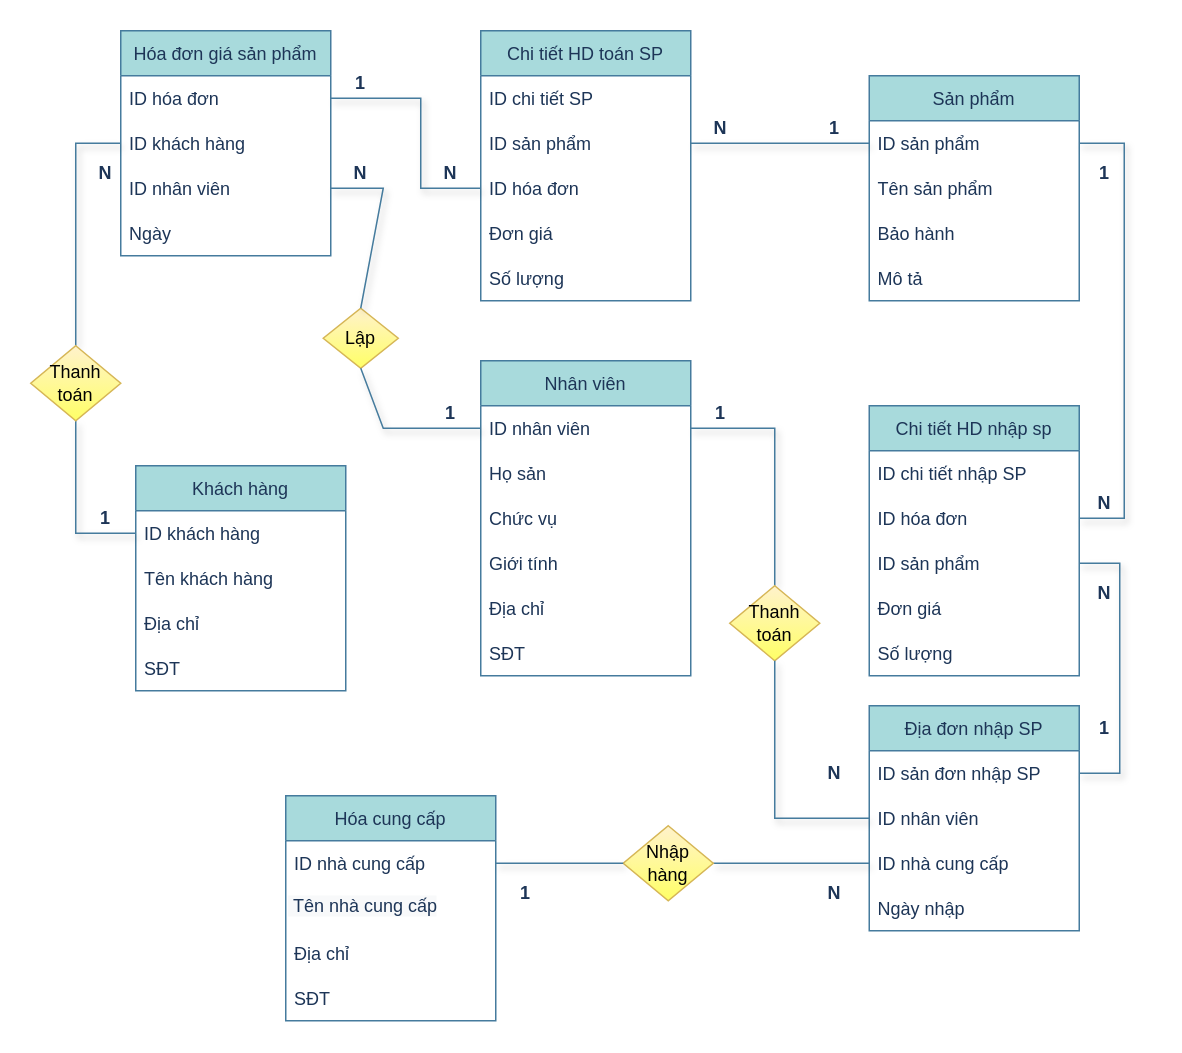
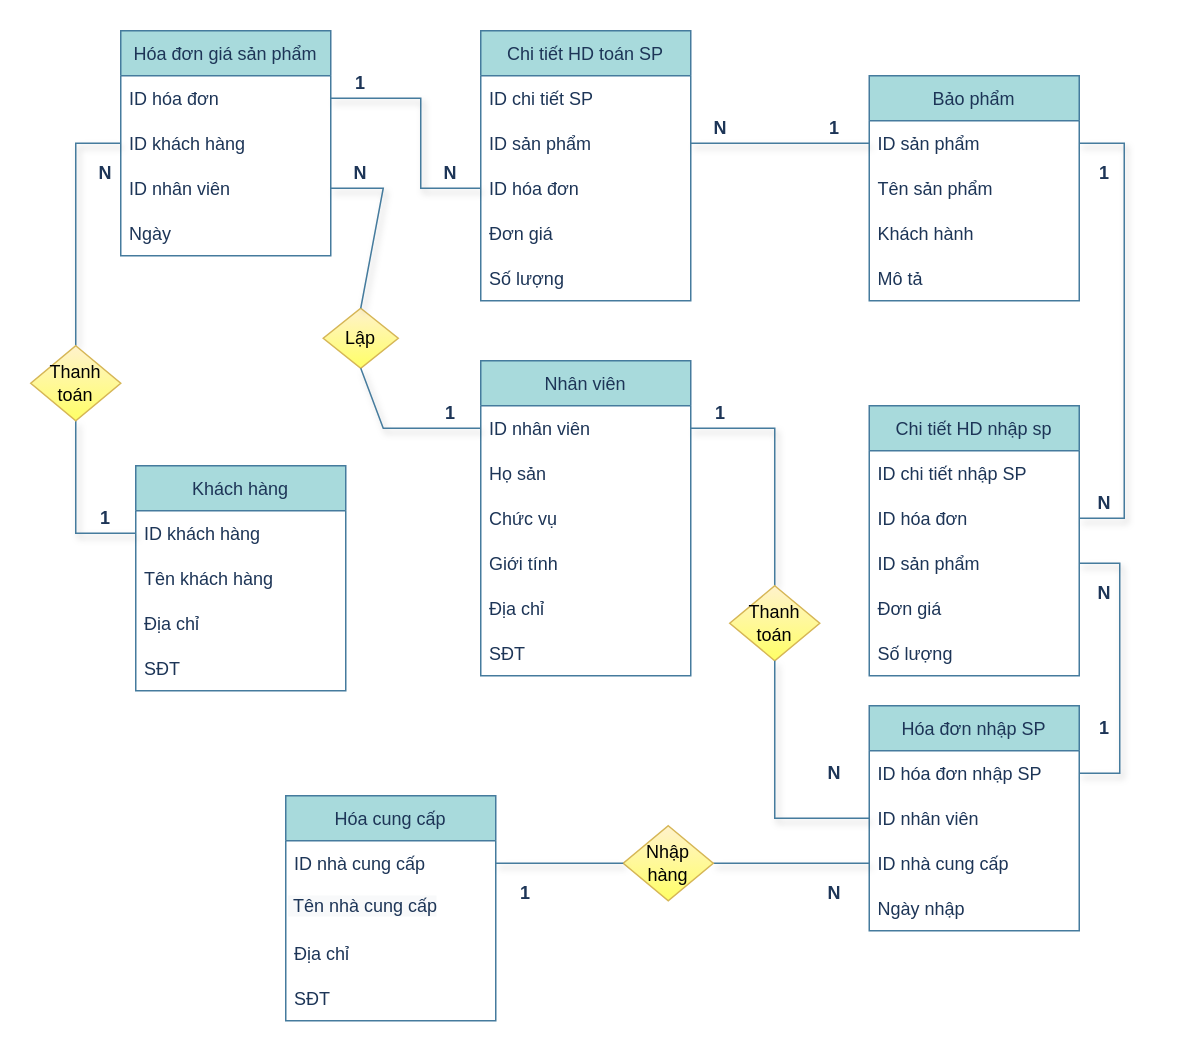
node "Sản phẩm": label "Sản phẩm" -> "Bảo phẩm"
node "Bảo hành": label "Bảo hành" -> "Khách hành"
node "Địa đơn nhập SP": label "Địa đơn nhập SP" -> "Hóa đơn nhập SP"
node "ID sản đơn nhập SP": label "ID sản đơn nhập SP" -> "ID hóa đơn nhập SP"
